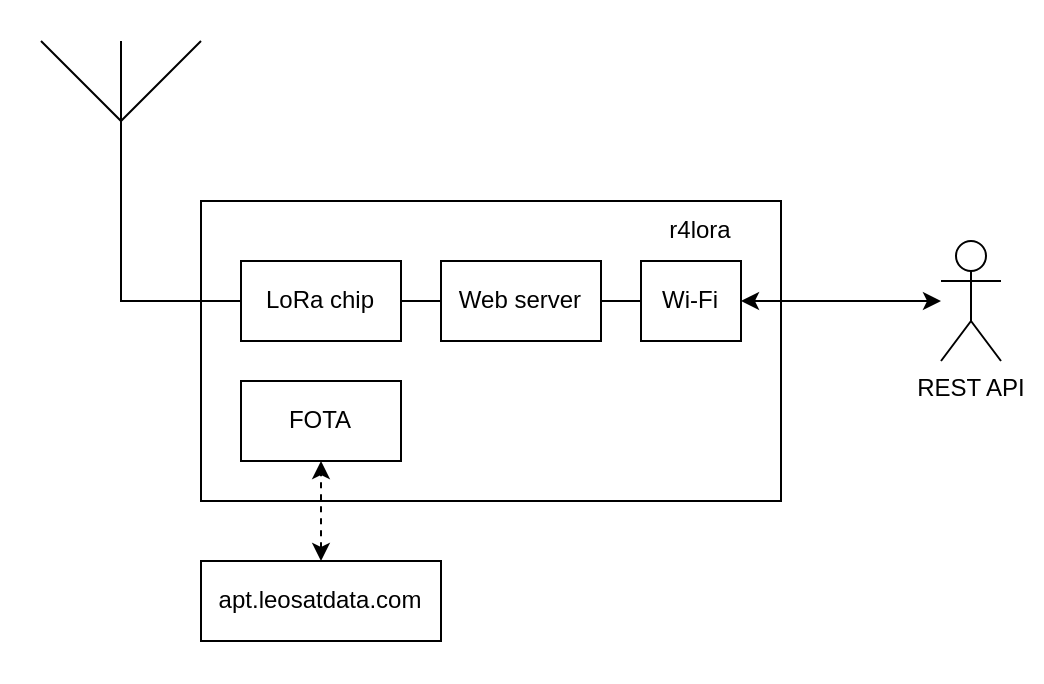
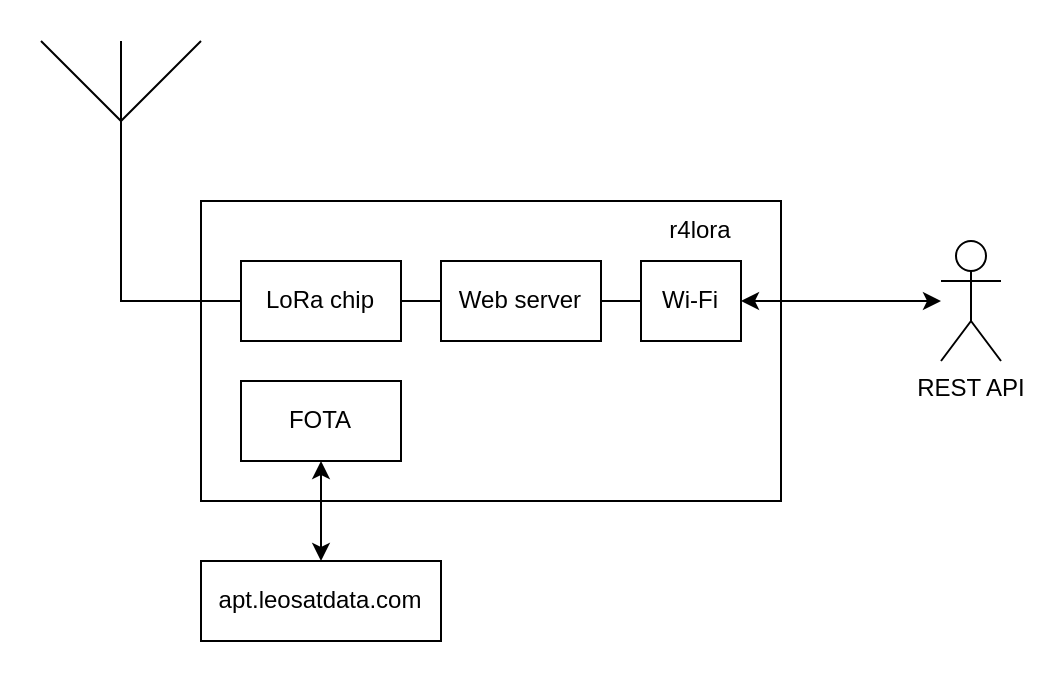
edge "FOTA" -- "apt.leosatdata.com": style dashed -> solid
